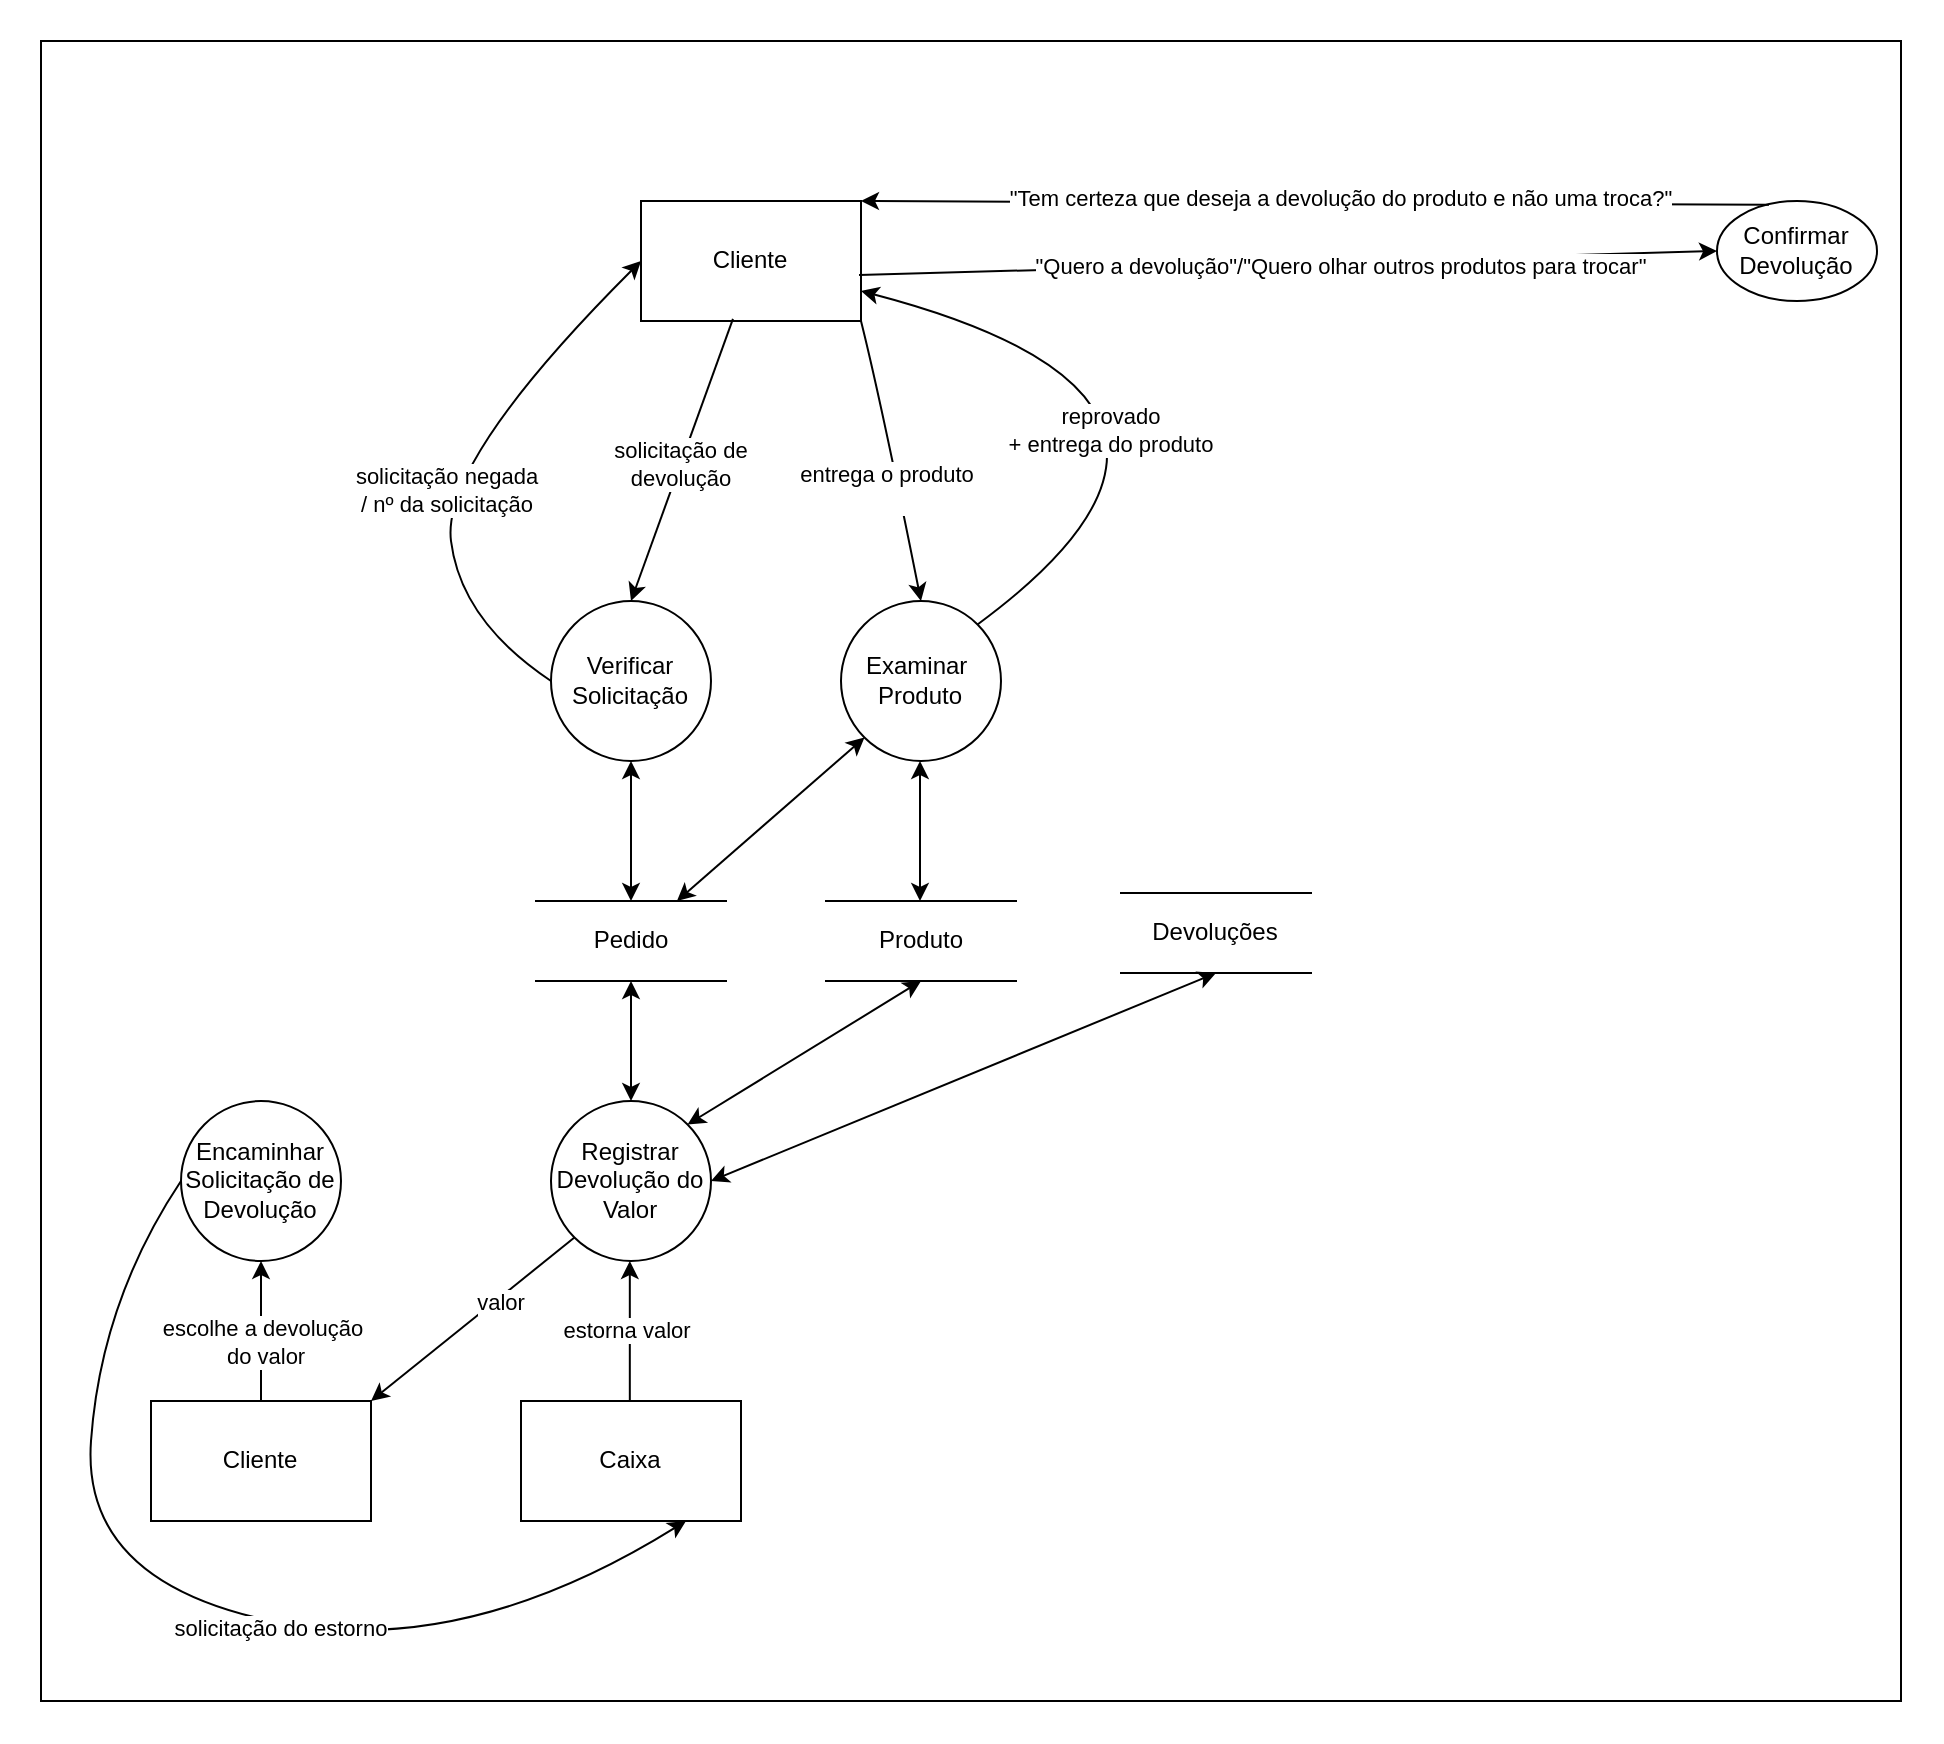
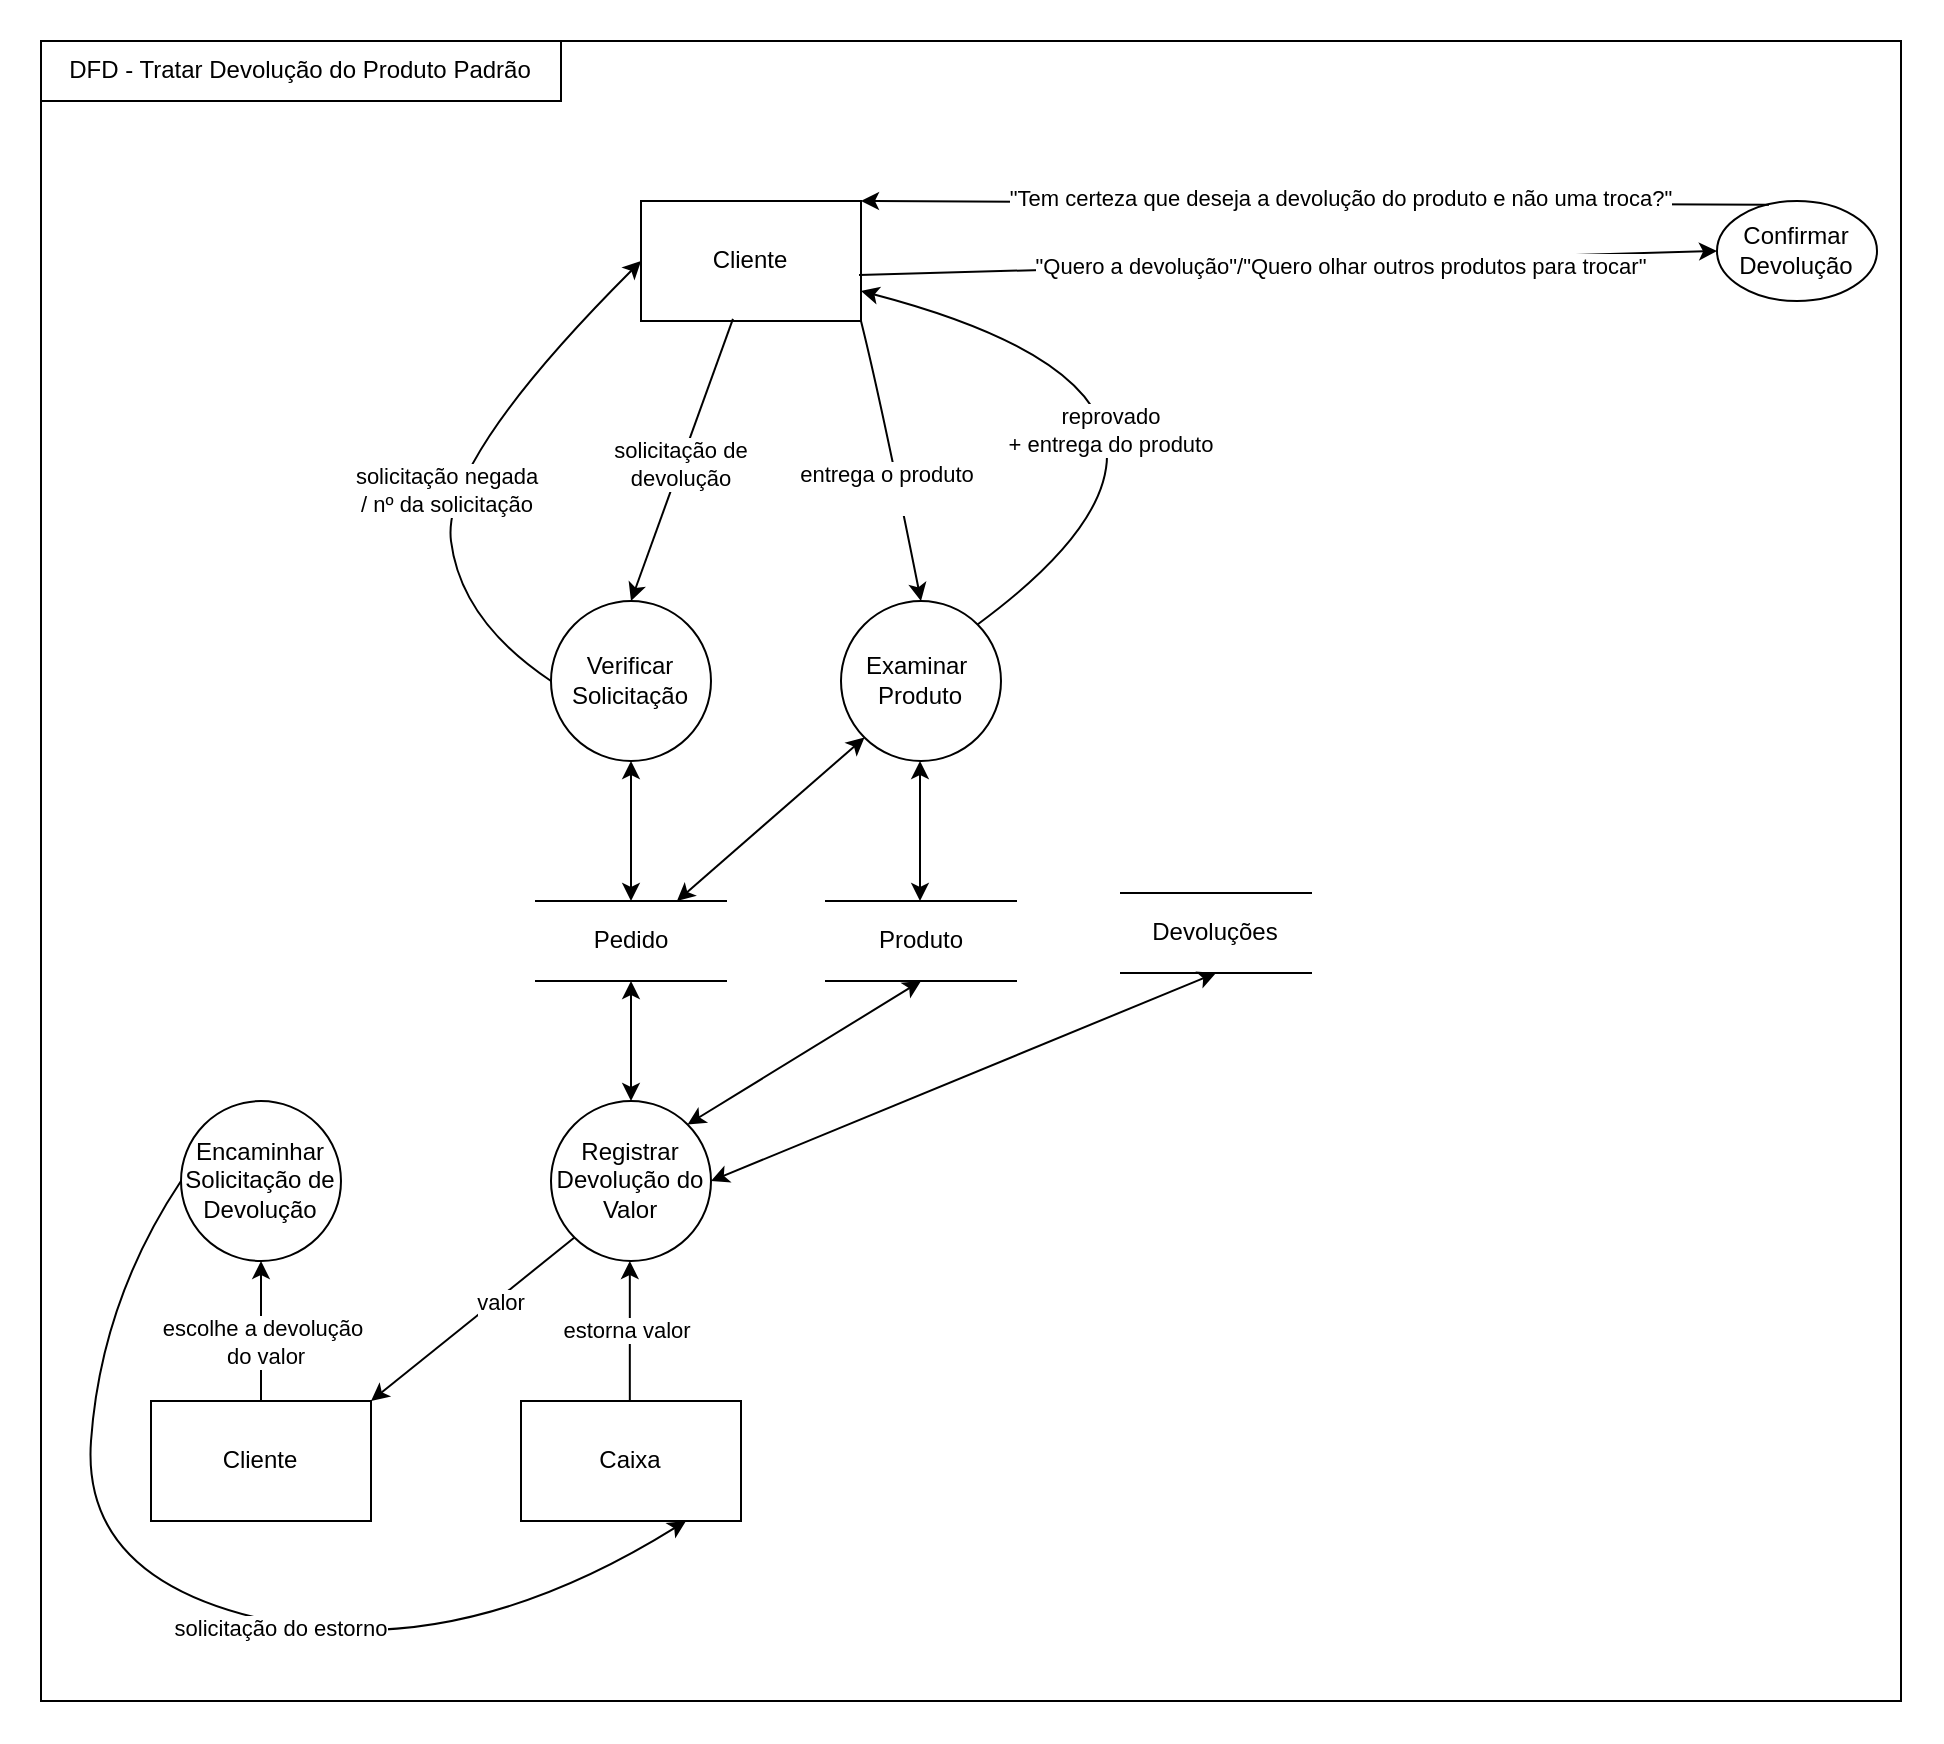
node "DFD - Tratar Devolução do Produto Padrão": added
